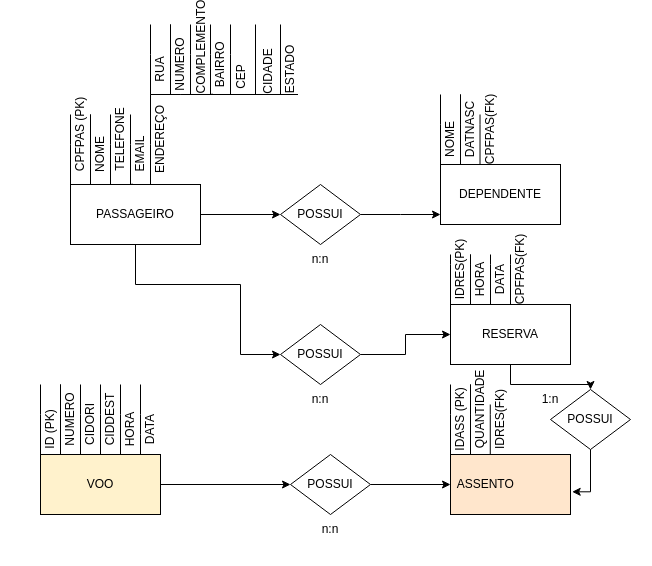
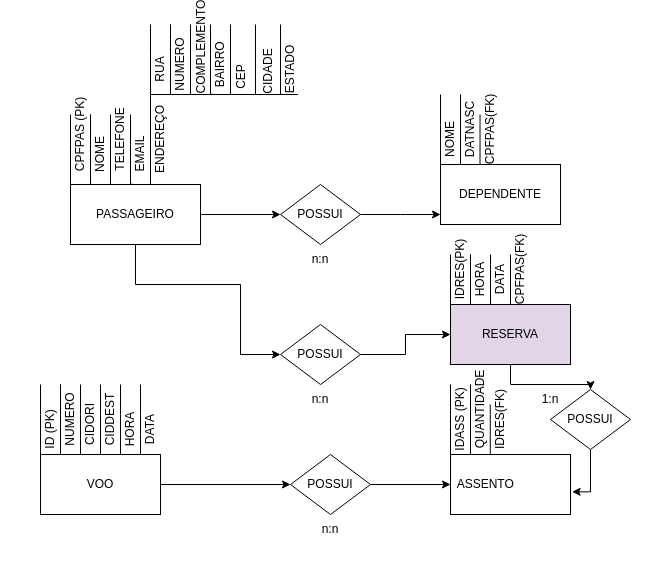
node "RESERVA": fillcolor #ffffff -> #e1d5e7
node "VOO": fillcolor #fff2cc -> #ffffff
node "ASSENTO": fillcolor #ffe6cc -> #ffffff
